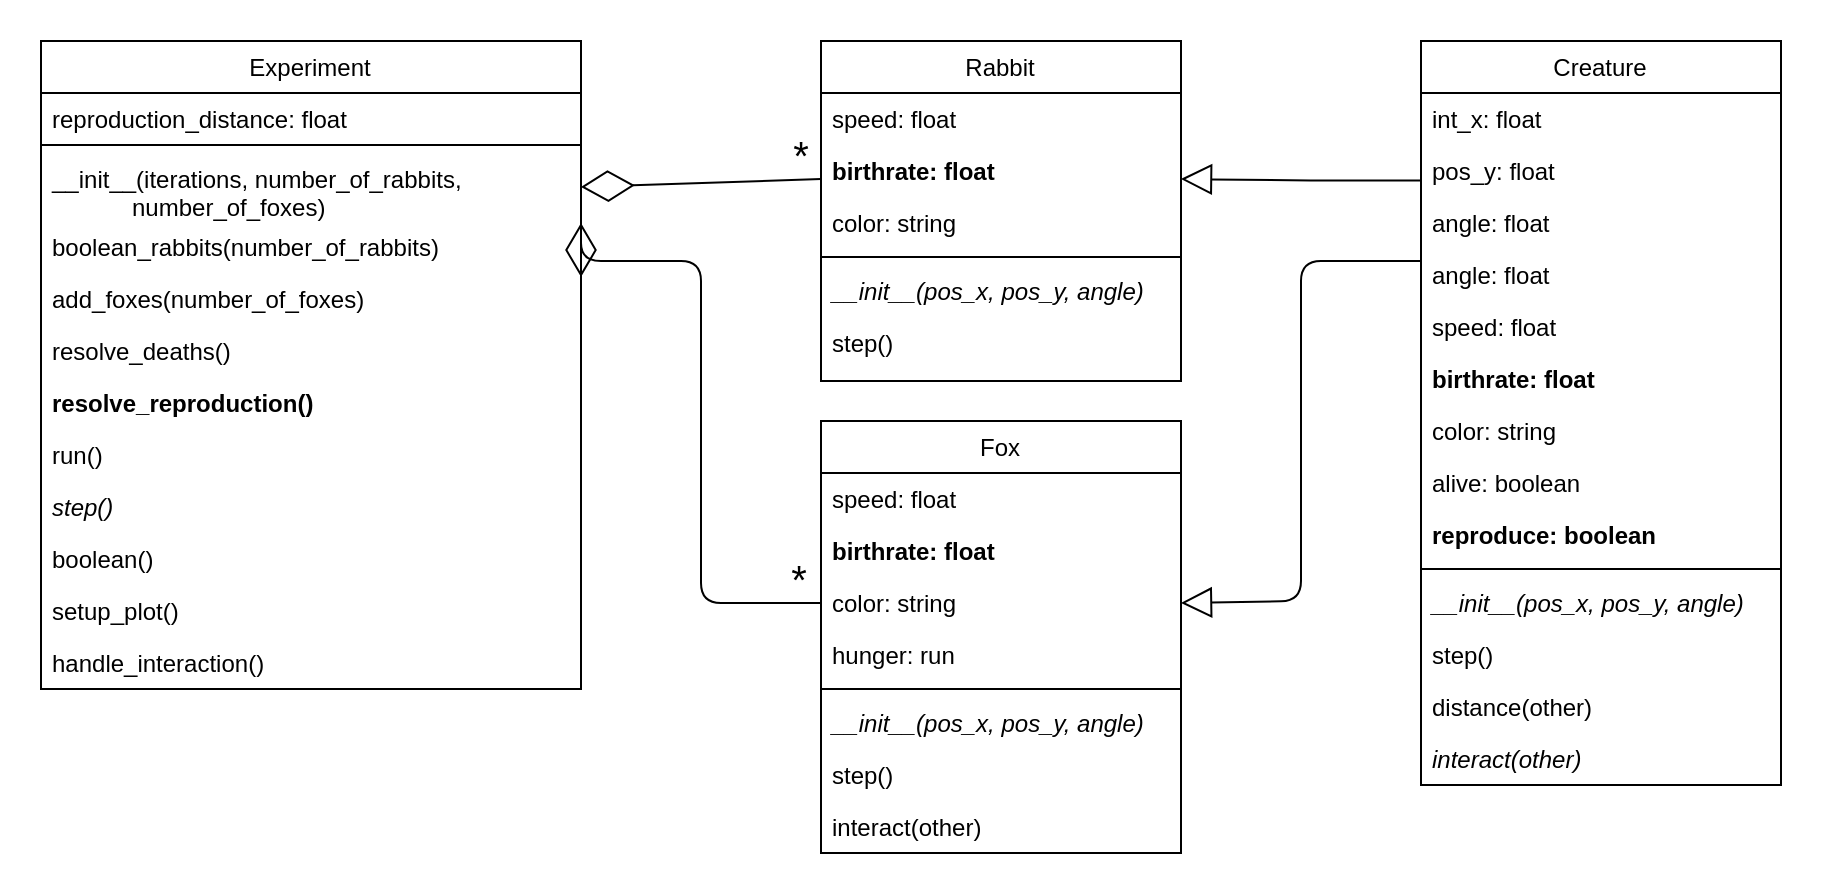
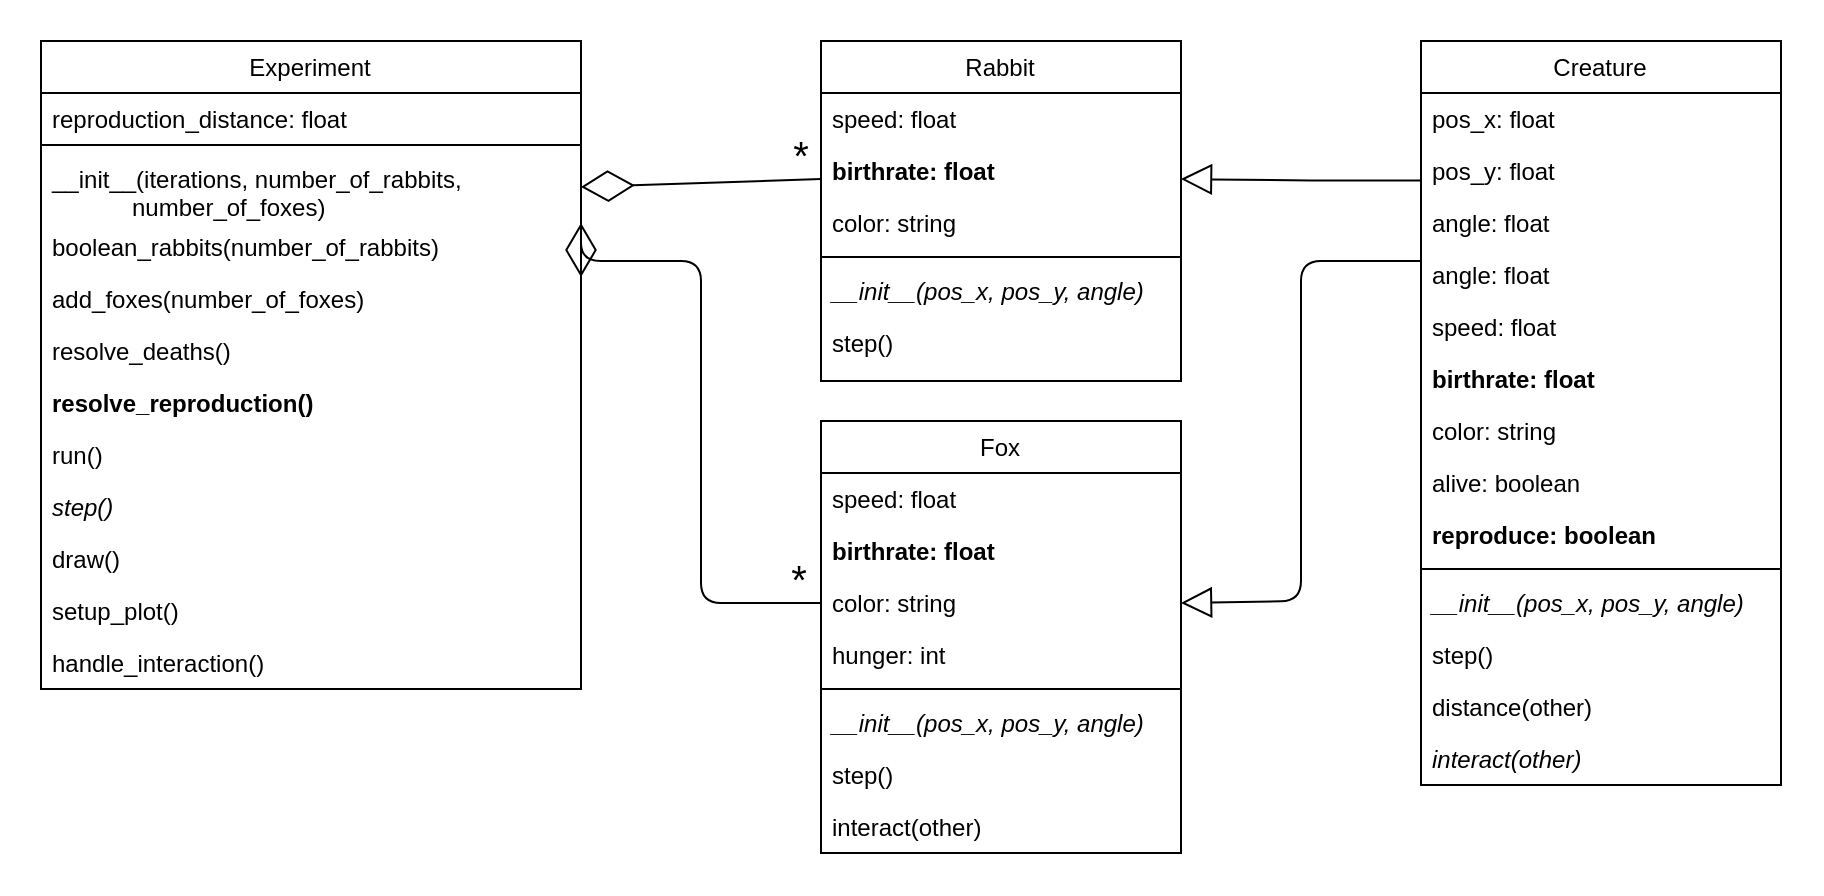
node "int_x: float": label "int_x: float" -> "pos_x: float"
node "boolean()": label "boolean()" -> "draw()"
node "hunger: run": label "hunger: run" -> "hunger: int"
